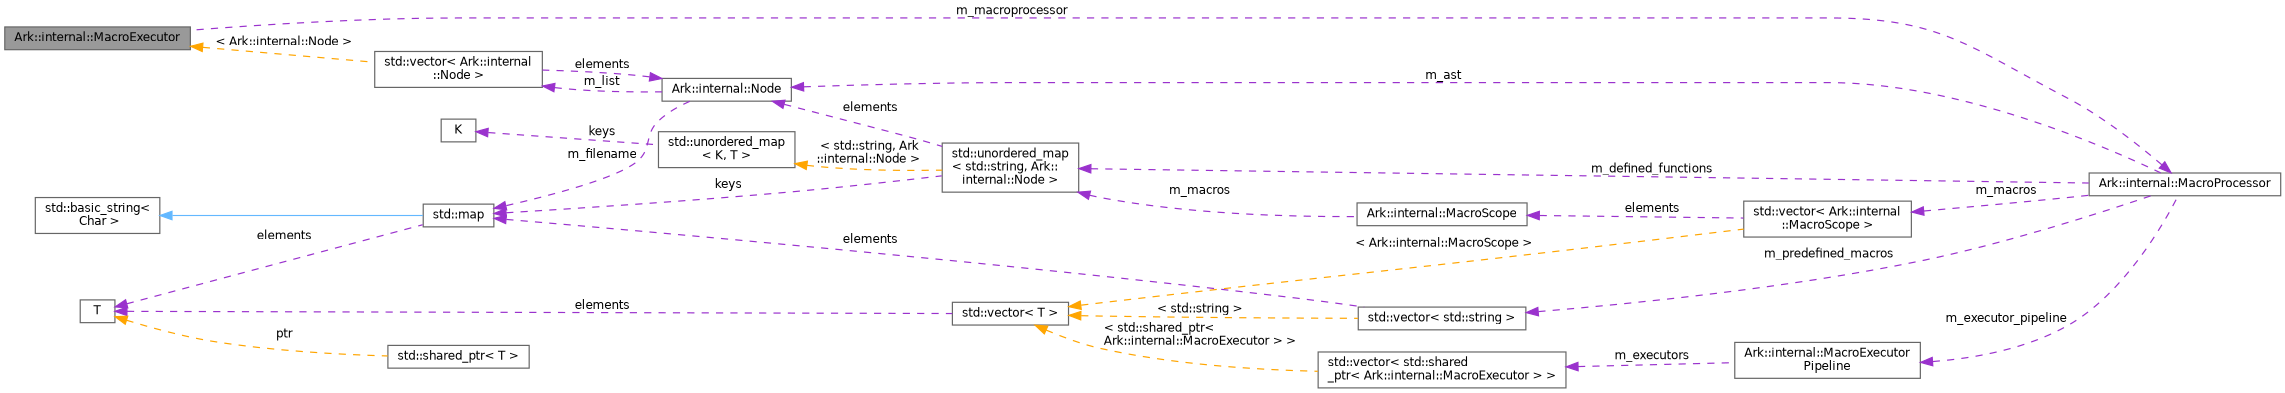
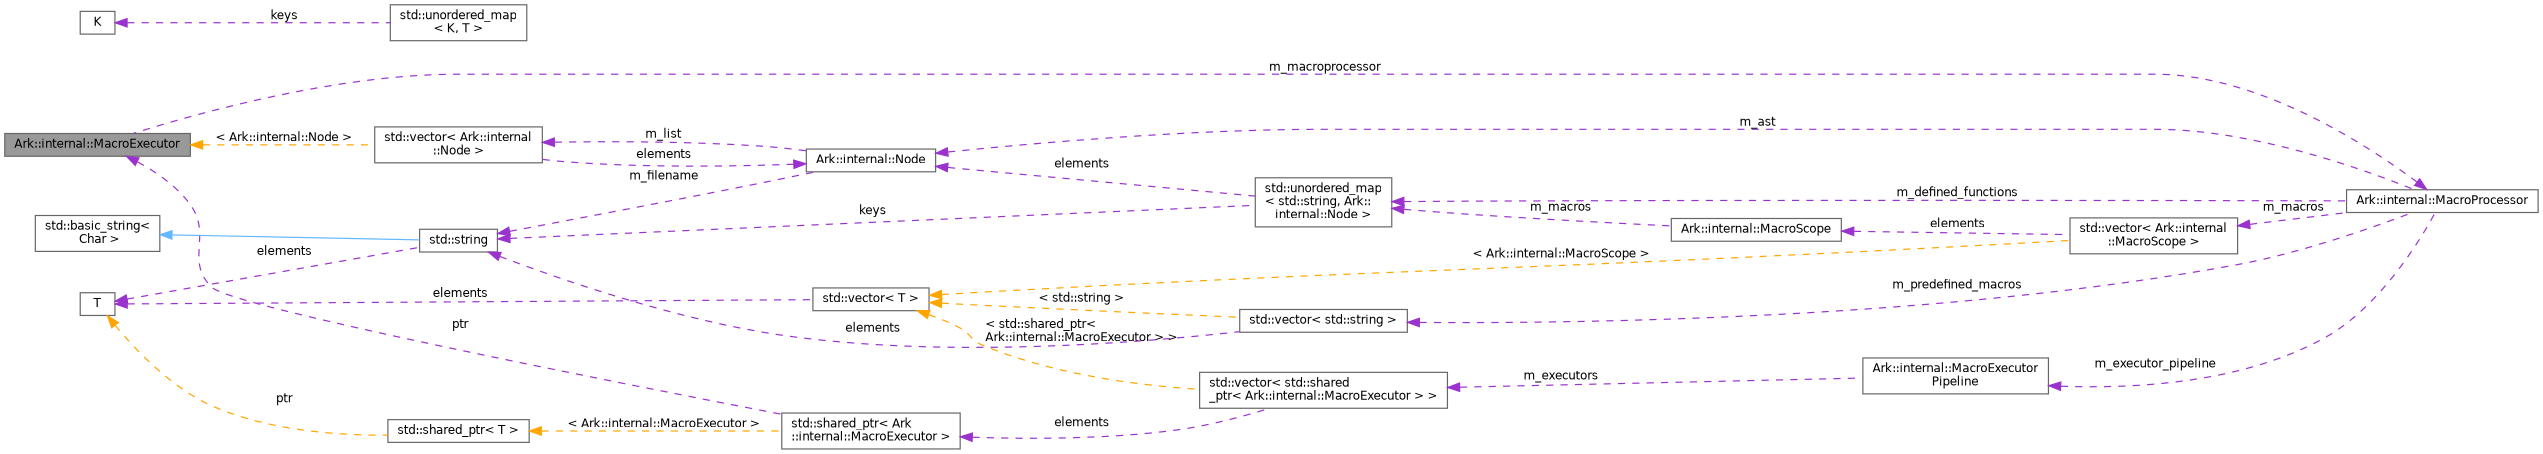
edge "std::unordered_map < std::string, Ark:: internal::Node >" -> "std::unordered_map < K, T >": removed, label "< std::string, Ark ::internal::Node >"
node "std::map": label "std::map" -> "std::string"
node "std::shared_ptr< Ark ::internal::MacroExecutor >": added
